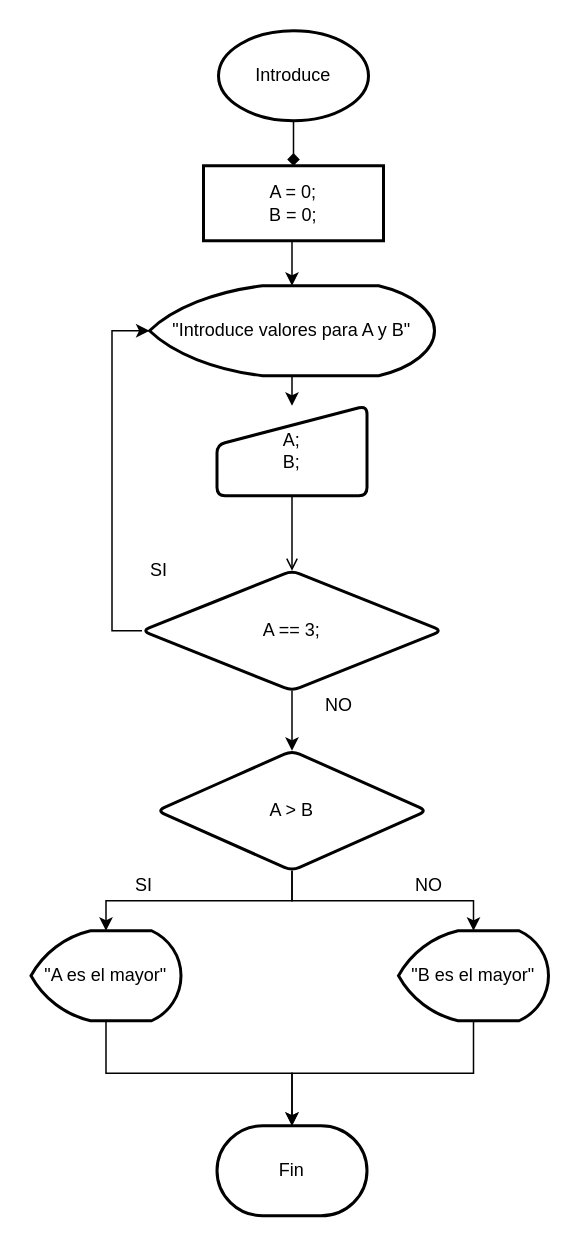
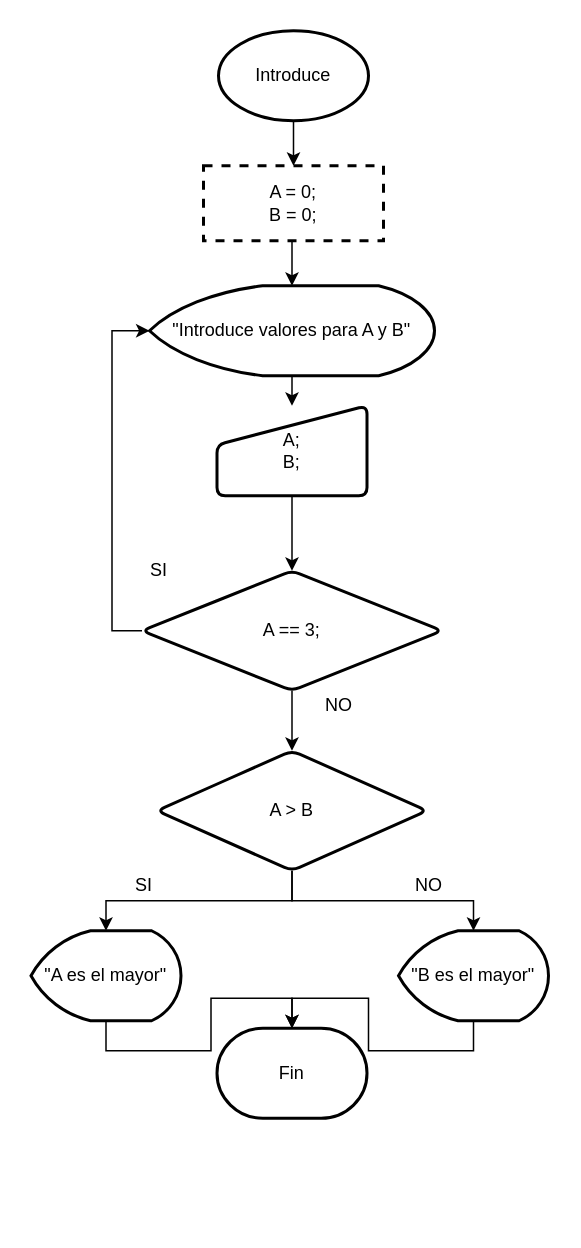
edge "Introduce" -> "A = 0; B = 0;": arrowhead diamond -> classic
node "A = 0; B = 0;": style solid -> dashed
edge "A; B;" -> "A == 3;": arrowhead open -> classic
node "Fin": moved (292, 1171) -> (292, 1073)
